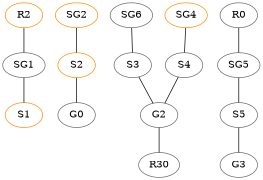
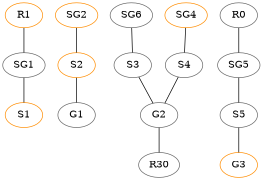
node "R2": label "R2" -> "R1"
node "G0": label "G0" -> "G1"
node "G3": color gray40 -> darkorange
